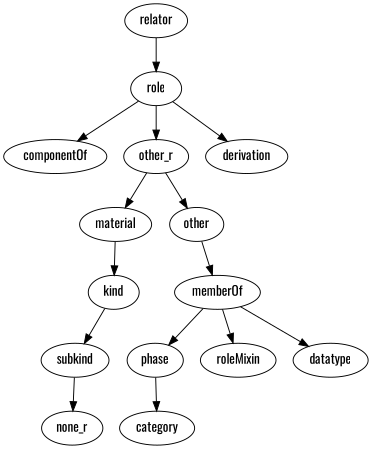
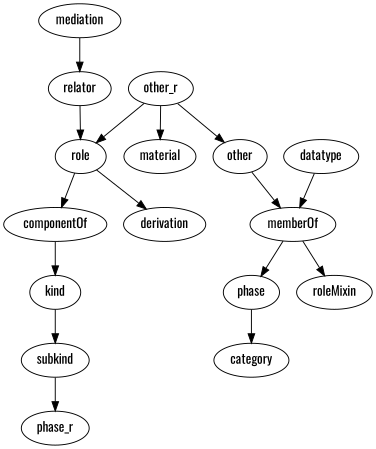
node "mediation": added
edge "role" -> "other_r": reversed
edge "material" -> "kind": now "componentOf" -> "kind"
edge "memberOf" -> "datatype": reversed
node "none_r": label "none_r" -> "phase_r"
